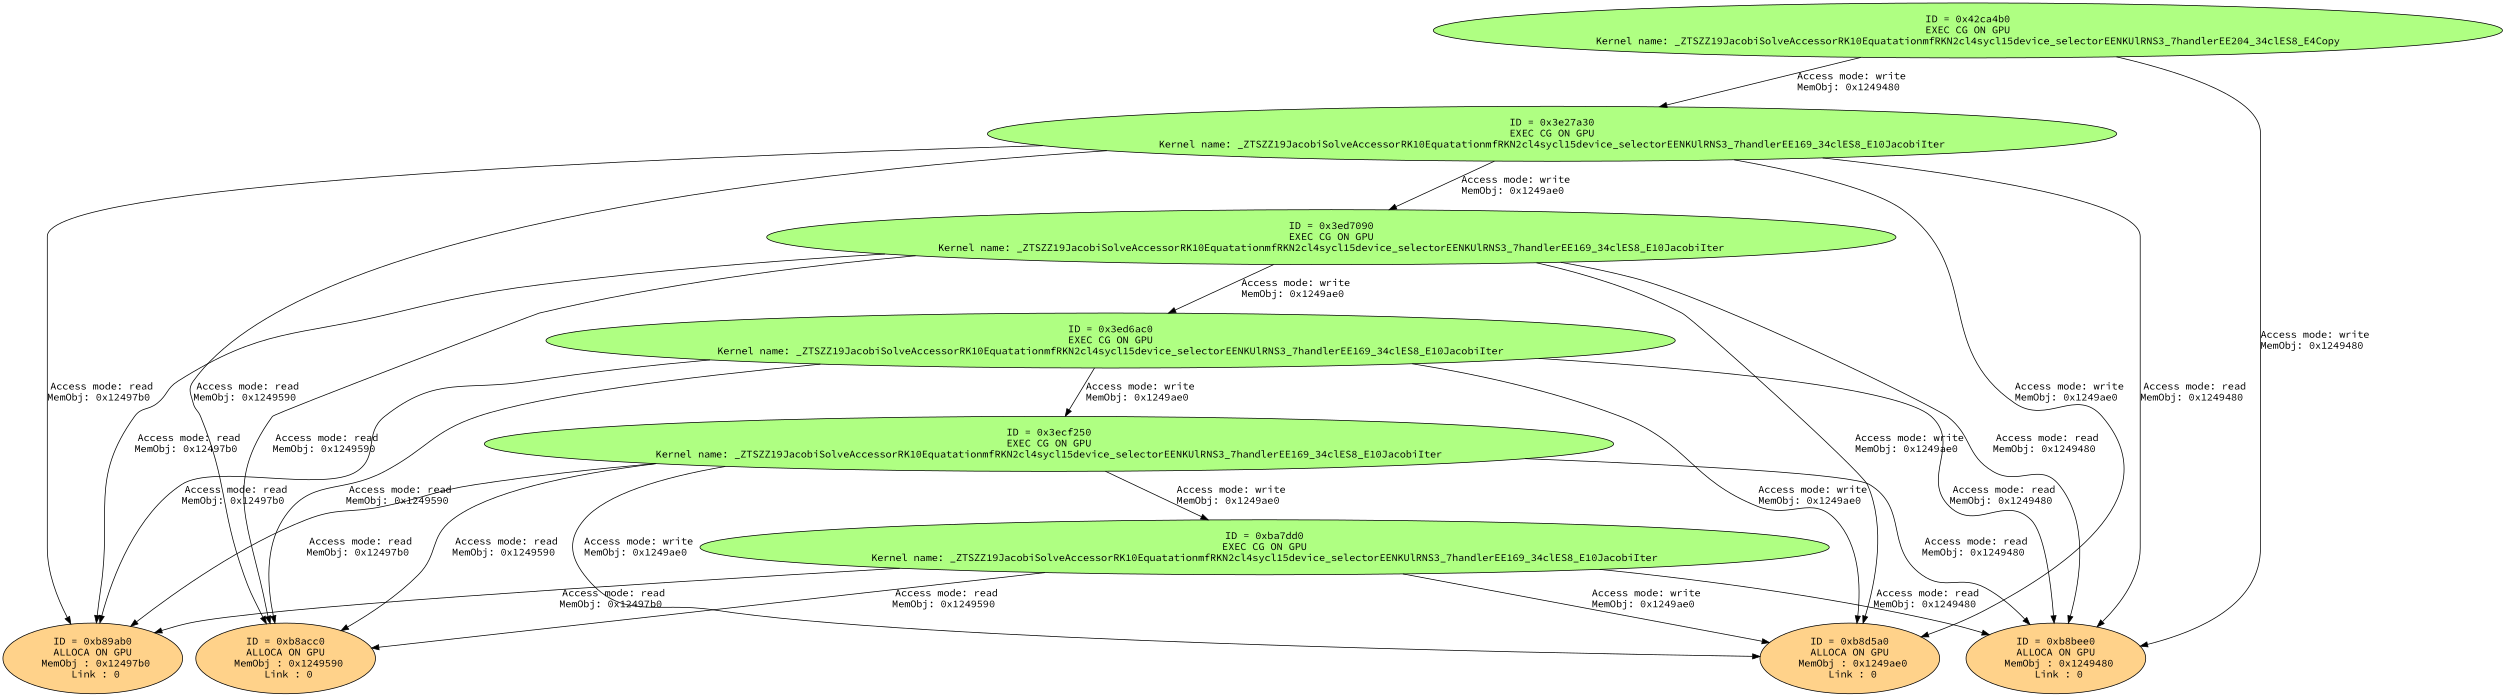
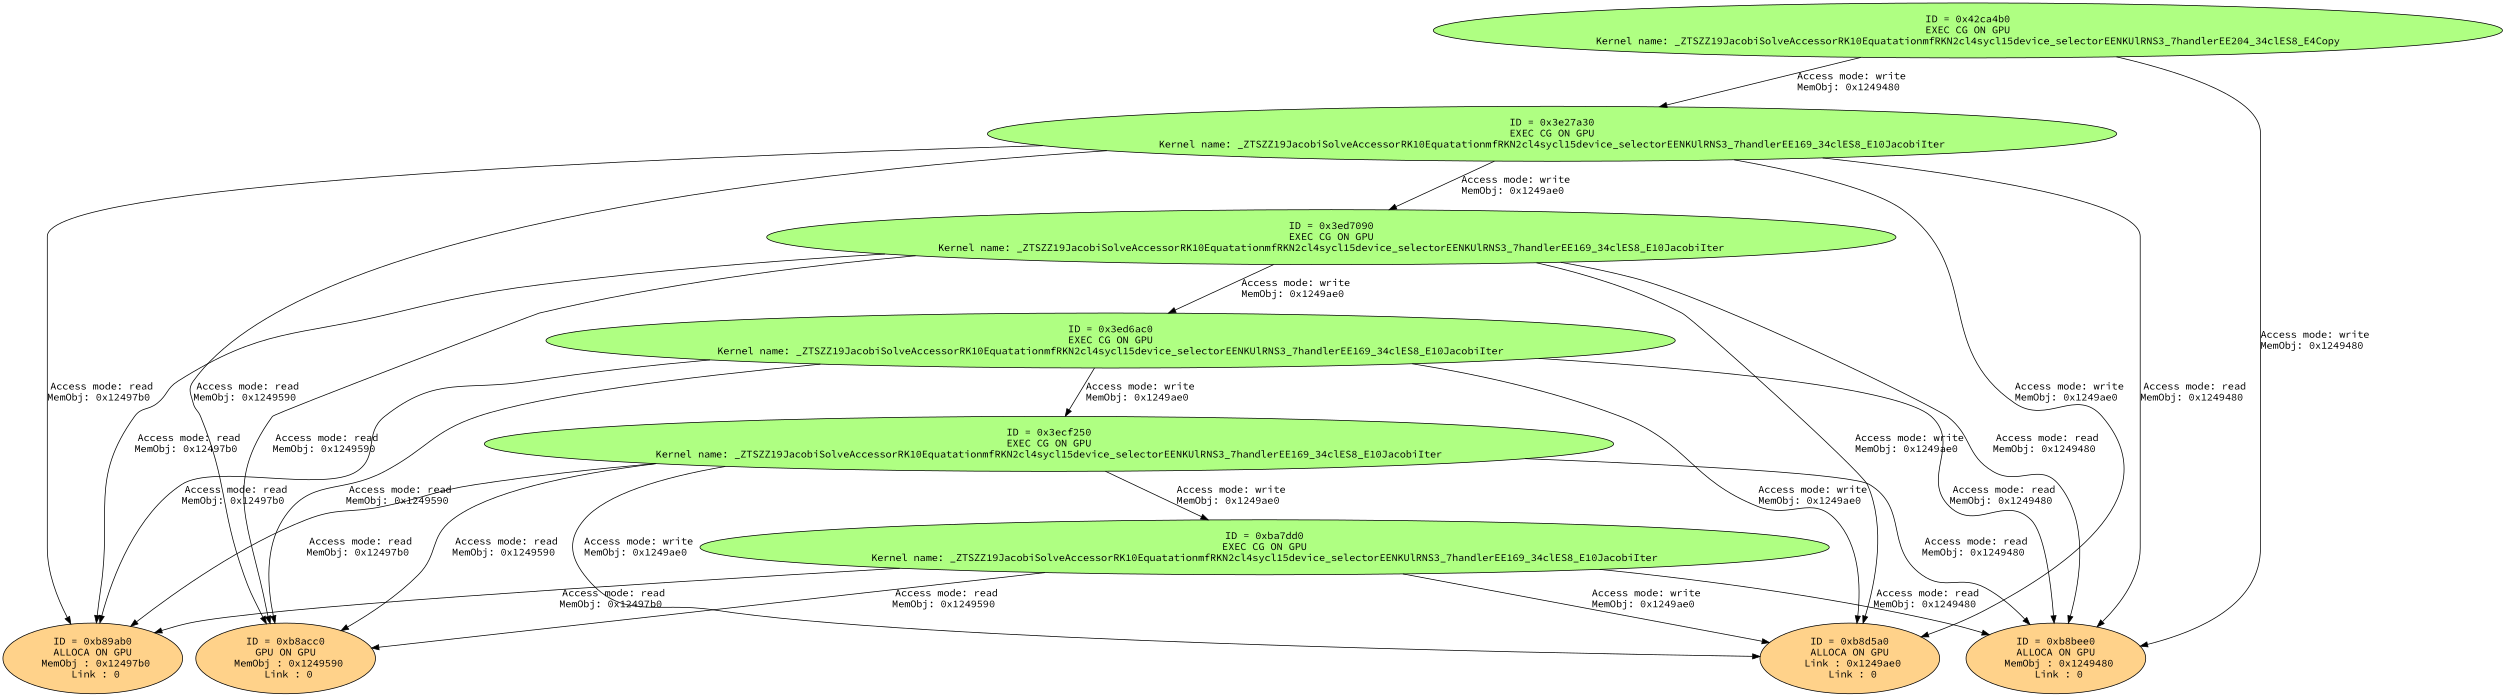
node "ID = 0xb8acc0 ALLOCA ON GPU MemObj : 0x1249590 Link : 0": label "ID = 0xb8acc0 ALLOCA ON GPU MemObj : 0x1249590 Link : 0" -> "ID = 0xb8acc0 GPU ON GPU MemObj : 0x1249590 Link : 0"
node "ID = 0xb8d5a0 ALLOCA ON GPU MemObj : 0x1249ae0 Link : 0": label "ID = 0xb8d5a0 ALLOCA ON GPU MemObj : 0x1249ae0 Link : 0" -> "ID = 0xb8d5a0 ALLOCA ON GPU Link : 0x1249ae0 Link : 0"
